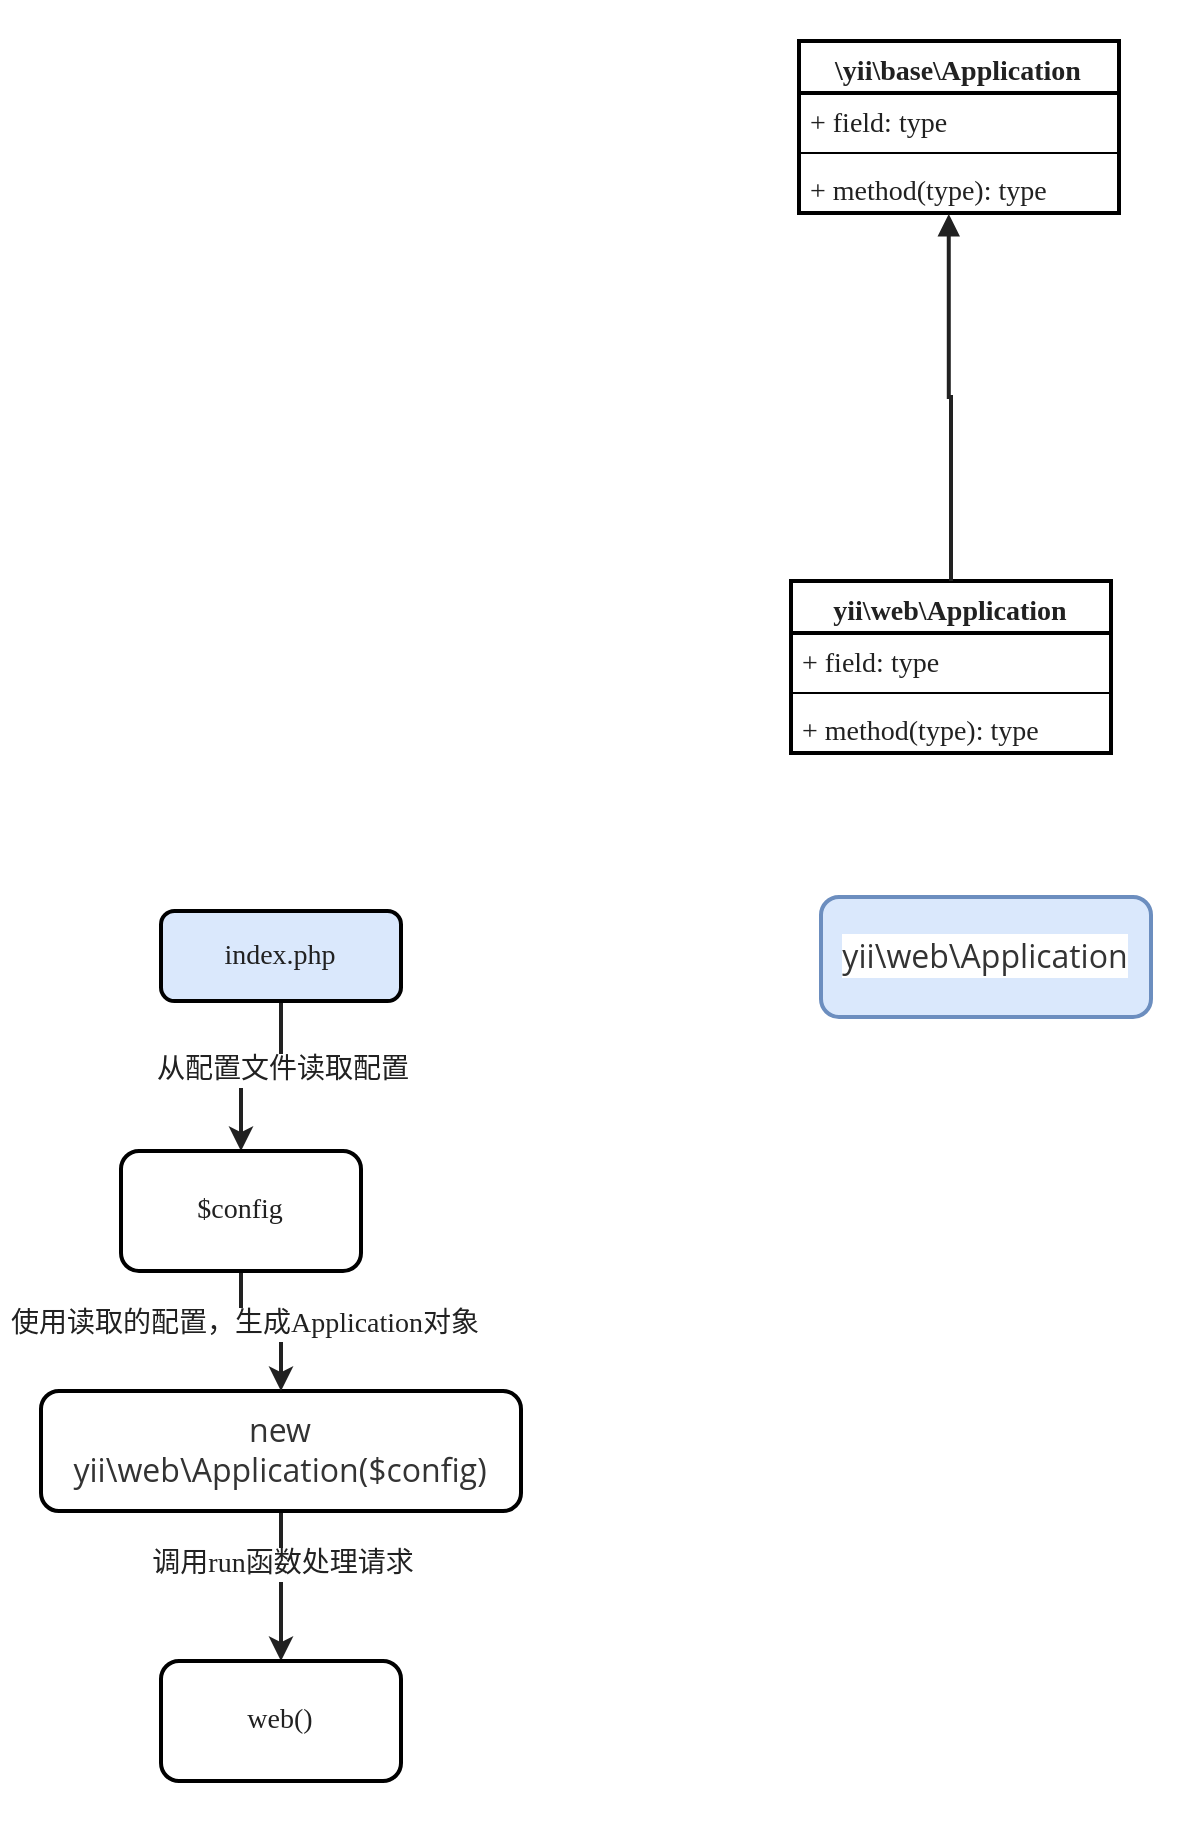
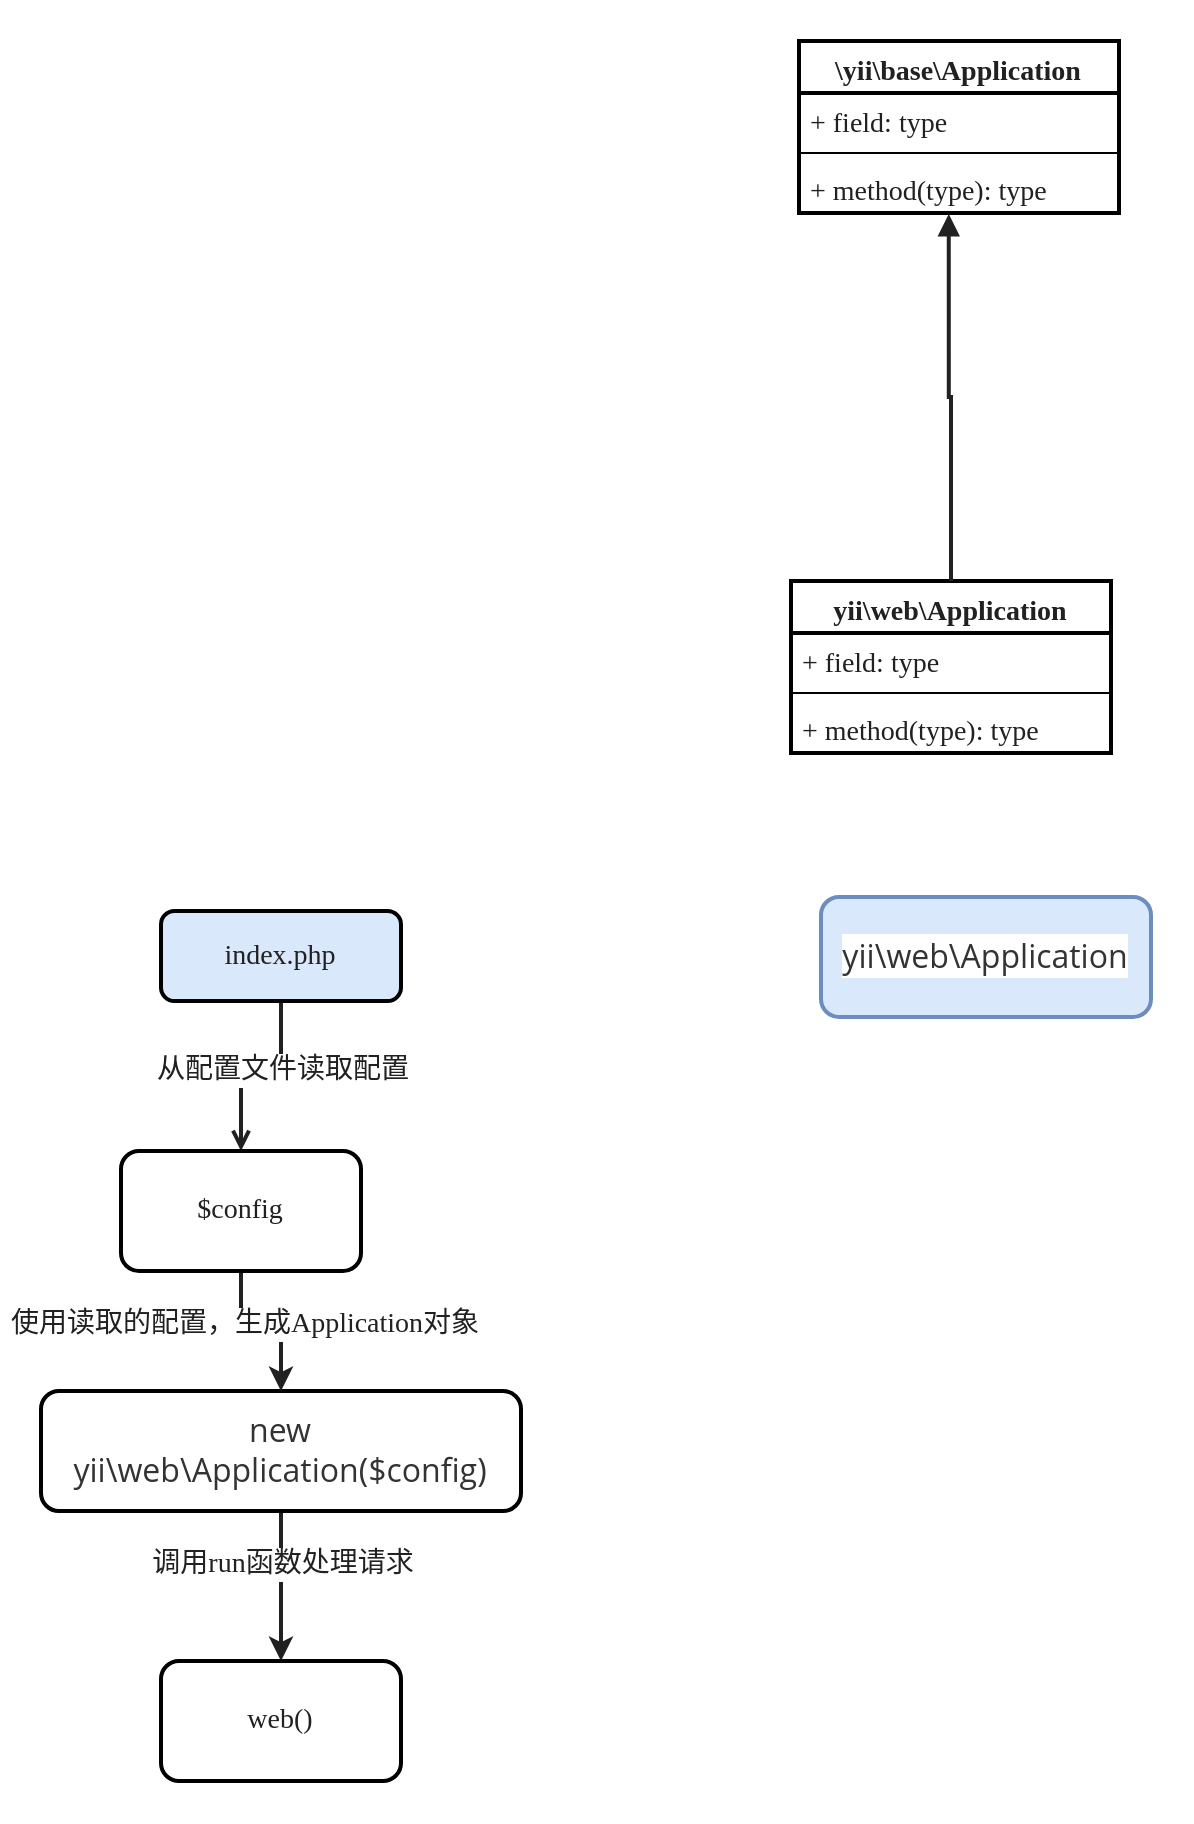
edge "index.php" -> "$config": arrowhead classic -> open
